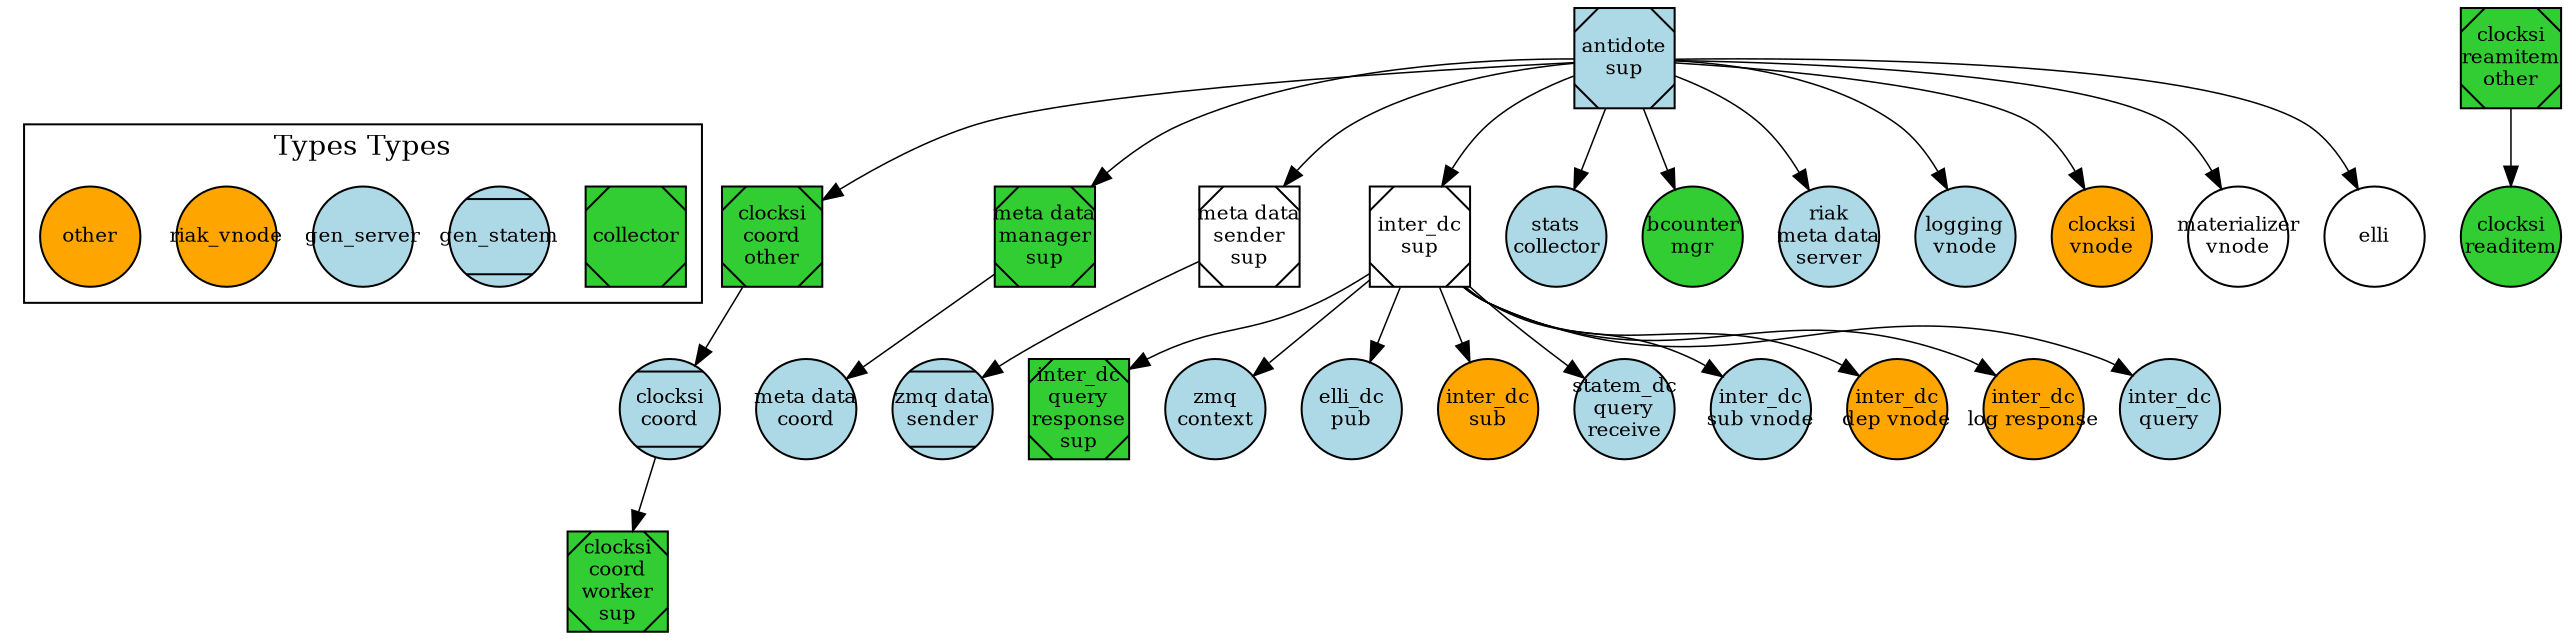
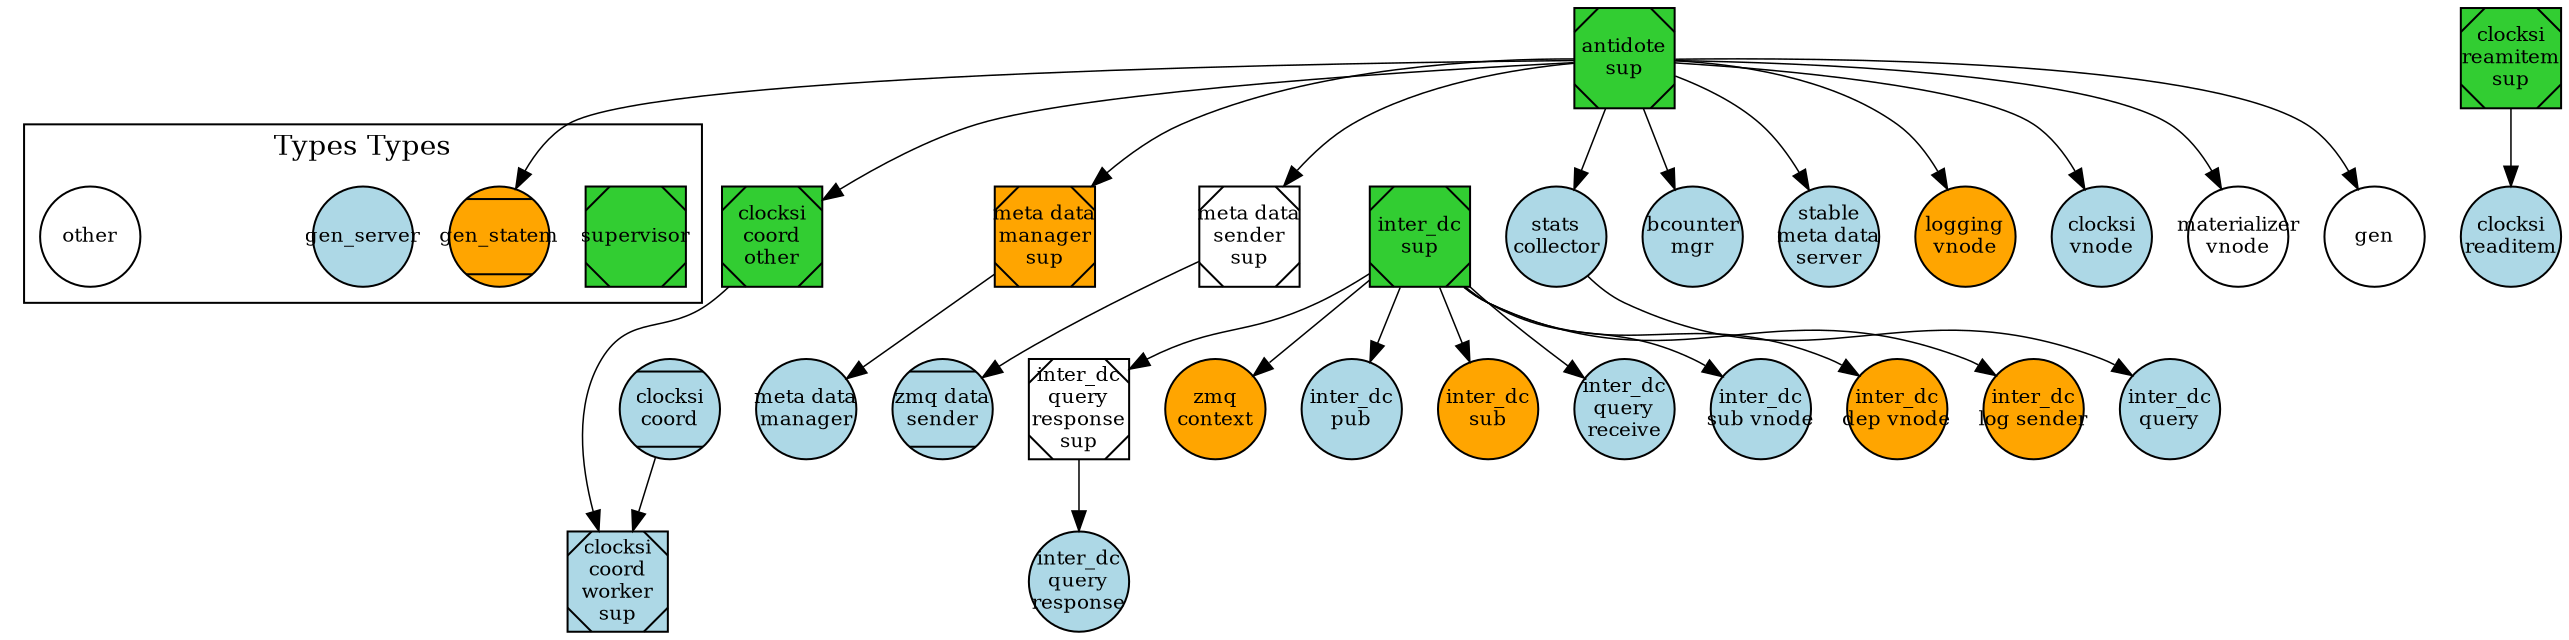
node "antidote sup": fillcolor lightblue -> limegreen
node "clocksi reamitem other": label "clocksi reamitem other" -> "clocksi reamitem sup"
edge "antidote sup" -> "inter_dc sup": now "antidote sup" -> "gen_statem"
node "other": fillcolor orange -> white
node "riak_vnode": removed
node "gen_statem": fillcolor lightblue -> orange
node "collector": label "collector" -> "supervisor"
node "meta data manager sup": fillcolor limegreen -> orange
node "inter_dc sup": fillcolor white -> limegreen
node "bcounter mgr": fillcolor limegreen -> lightblue
node "riak meta data server": label "riak meta data server" -> "stable meta data server"
node "logging vnode": fillcolor lightblue -> orange
node "clocksi vnode": fillcolor orange -> lightblue
node "elli": label "elli" -> "gen"
node "clocksi readitem": fillcolor limegreen -> lightblue
edge "clocksi coord other" -> "clocksi coord": now "clocksi coord other" -> "clocksi coord worker sup"
edge "inter_dc sup" -> "inter_dc query": now "stats collector" -> "inter_dc query"
node "meta data coord": label "meta data coord" -> "meta data manager"
node "inter_dc query response sup": fillcolor limegreen -> white
node "zmq context": fillcolor lightblue -> orange
node "elli_dc pub": label "elli_dc pub" -> "inter_dc pub"
node "statem_dc query receive": label "statem_dc query receive" -> "inter_dc query receive"
node "inter_dc log response": label "inter_dc log response" -> "inter_dc log sender"
node "clocksi coord worker sup": fillcolor limegreen -> lightblue
node "inter_dc query response": added
